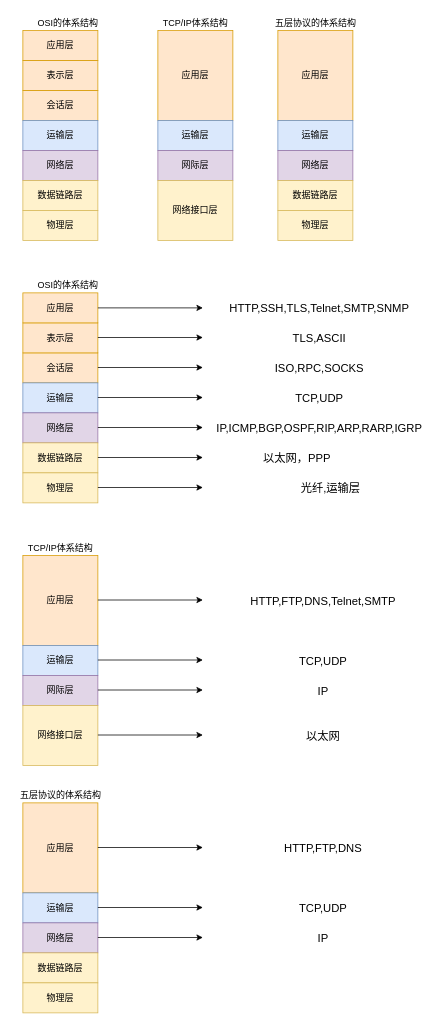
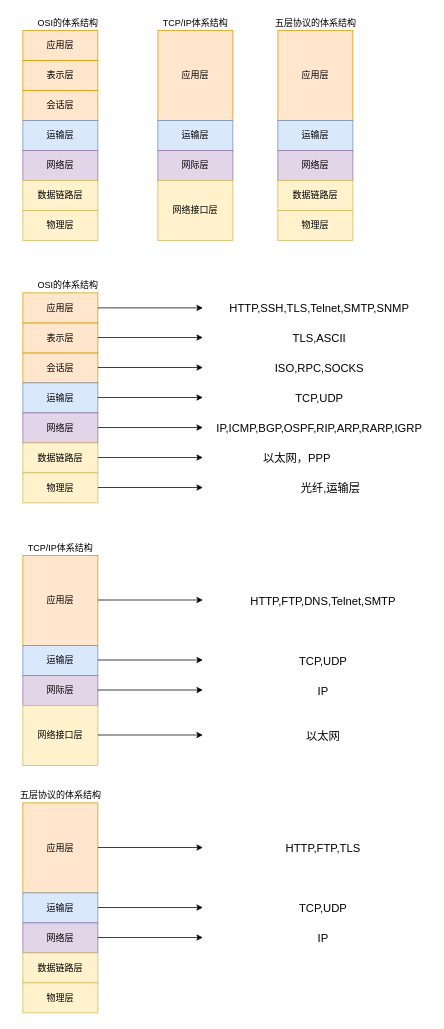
node "HTTP,FTP,DNS": label "HTTP,FTP,DNS" -> "HTTP,FTP,TLS"
